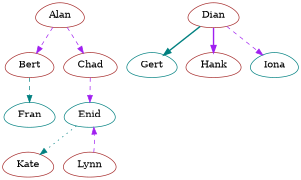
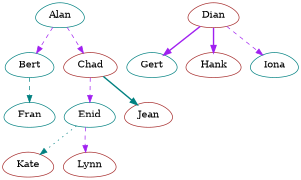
node "Alan": color brown -> teal
edge "Dian" -> "Gert": color teal -> purple
node "Bert": color brown -> teal
node "Jean": added
edge "Lynn" -> "Enid": reversed
